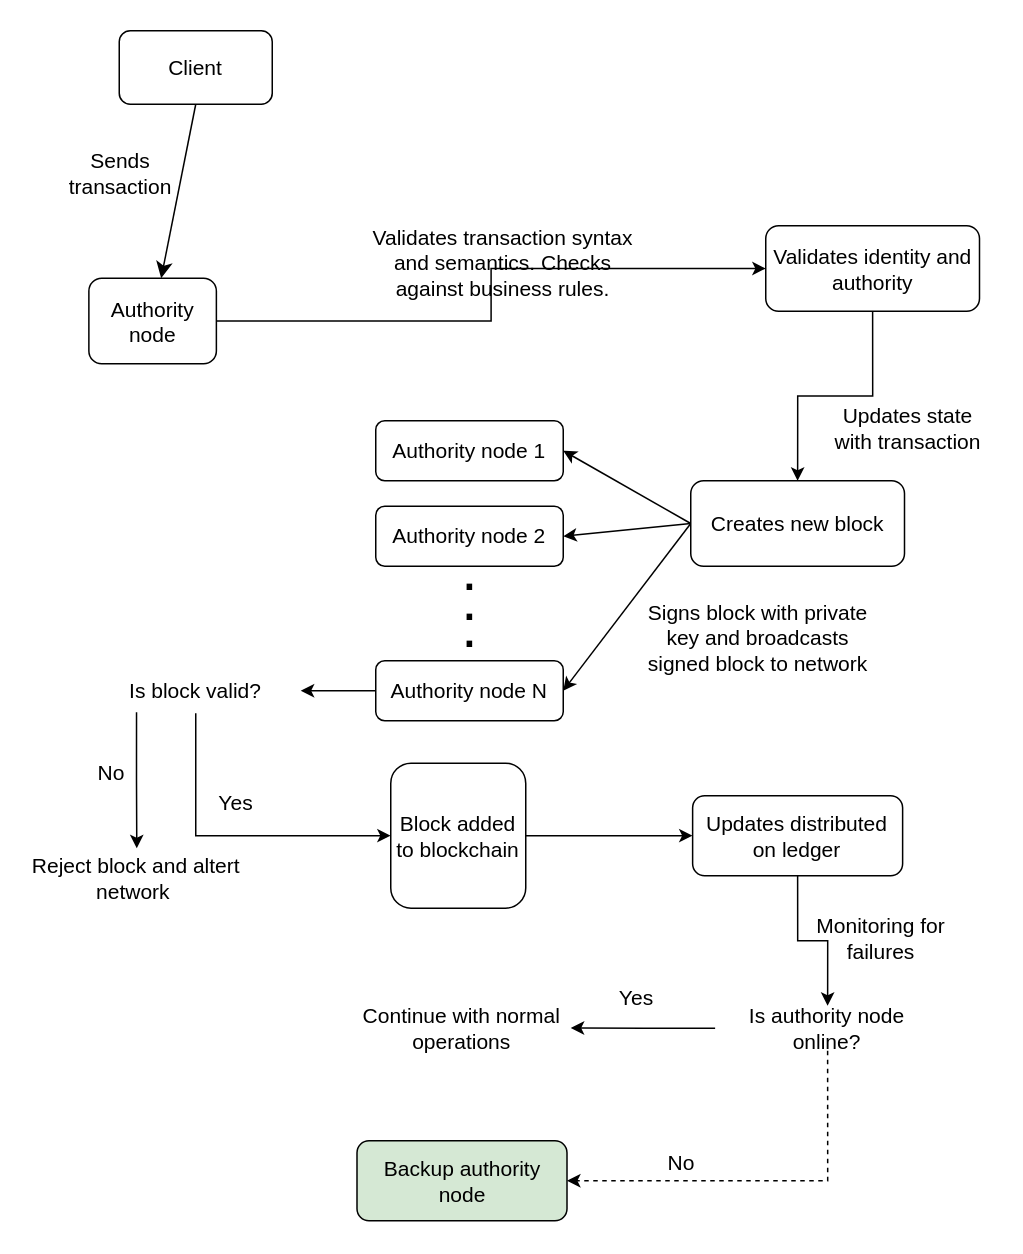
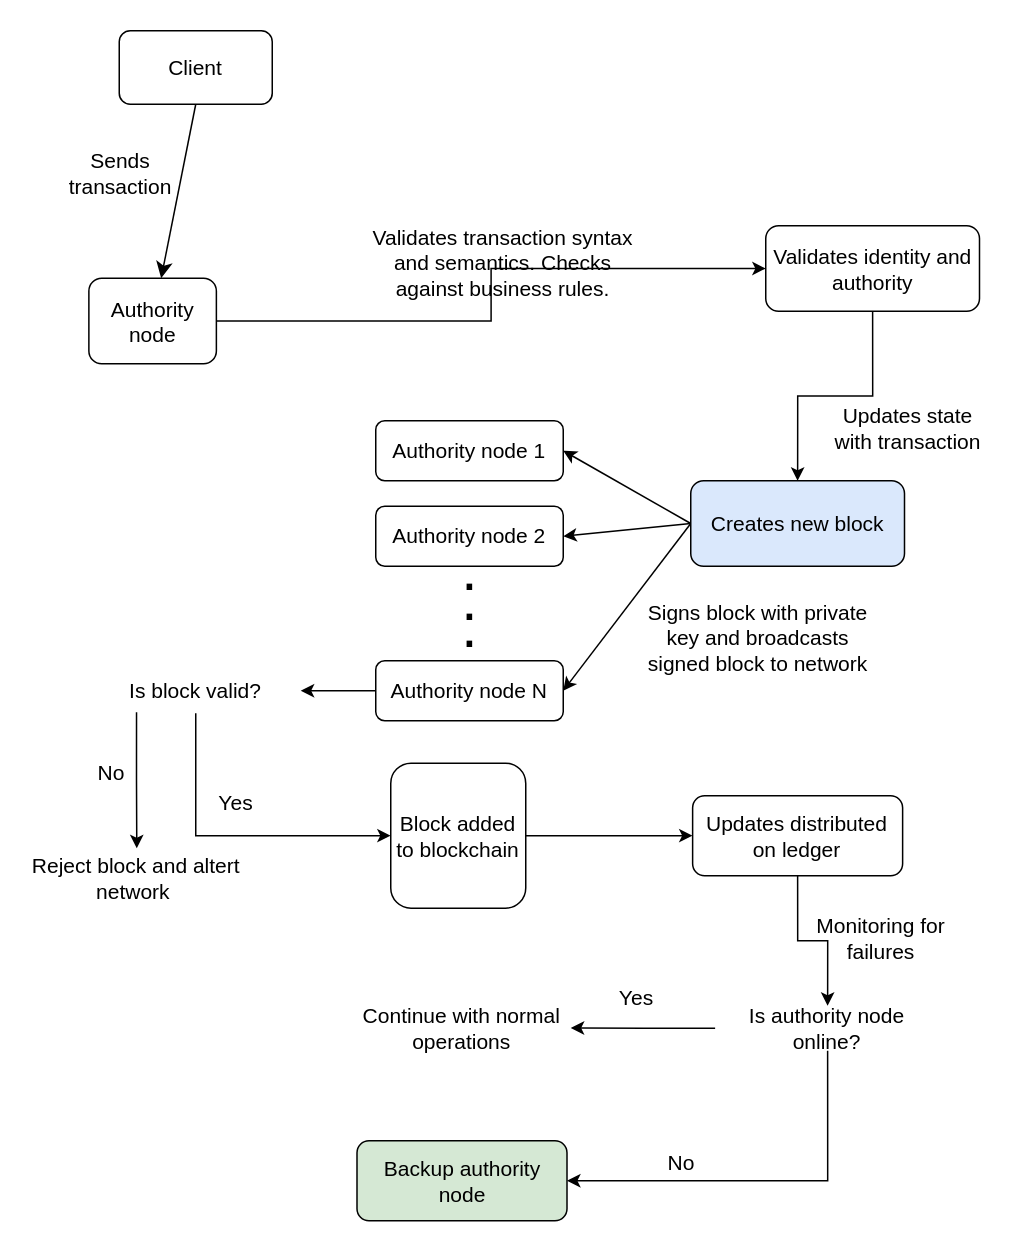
node "Creates new block": fillcolor #ffffff -> #dae8fc
edge "Is authority node online?" -> "Backup authority node": style dashed -> solid
